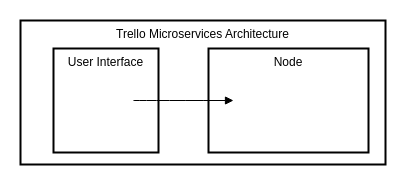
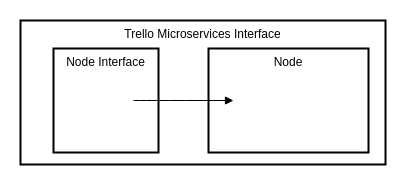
node "Trello Microservices Architecture": label "Trello Microservices Architecture" -> "Trello Microservices Interface"
node "User Interface": label "User Interface" -> "Node Interface"
